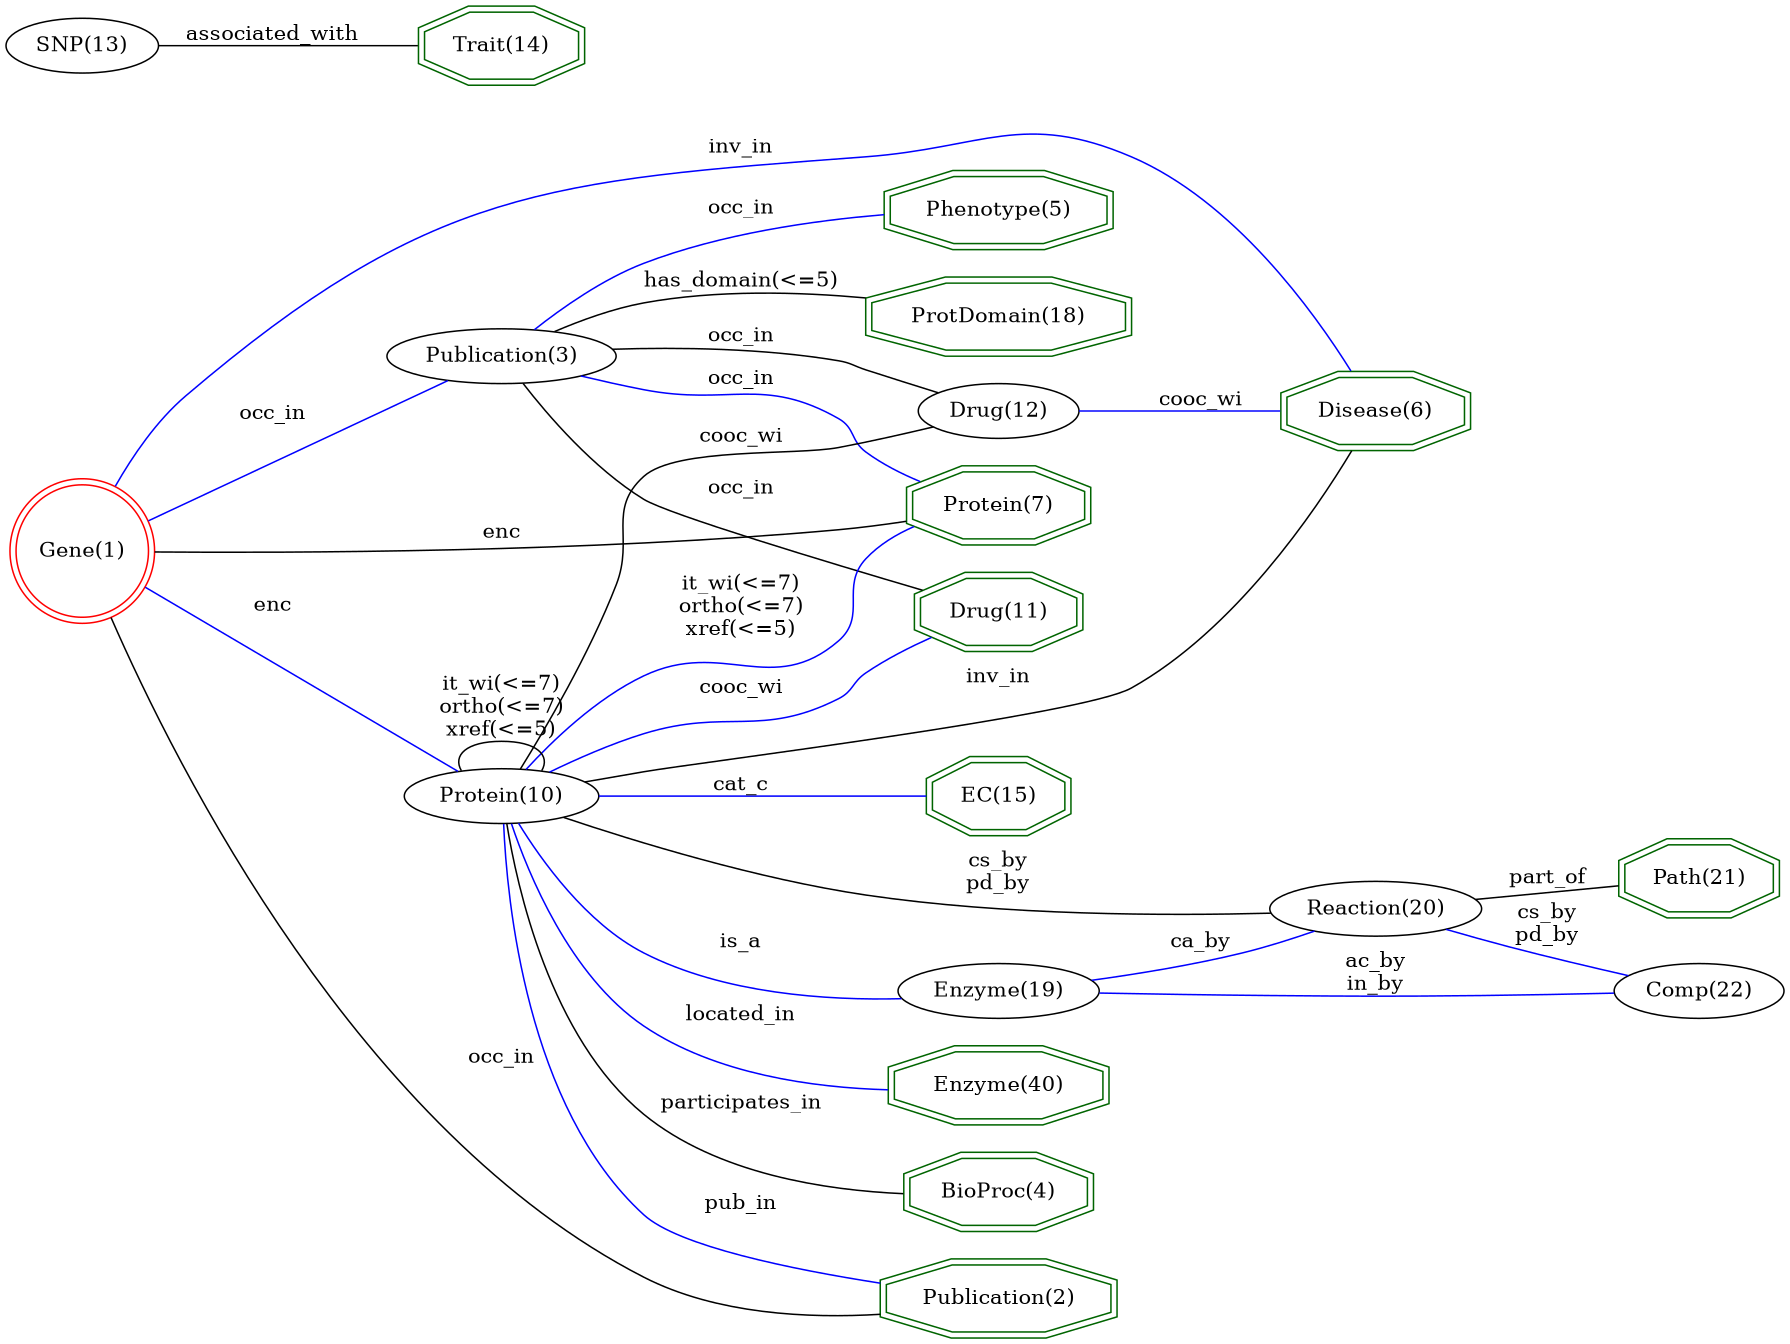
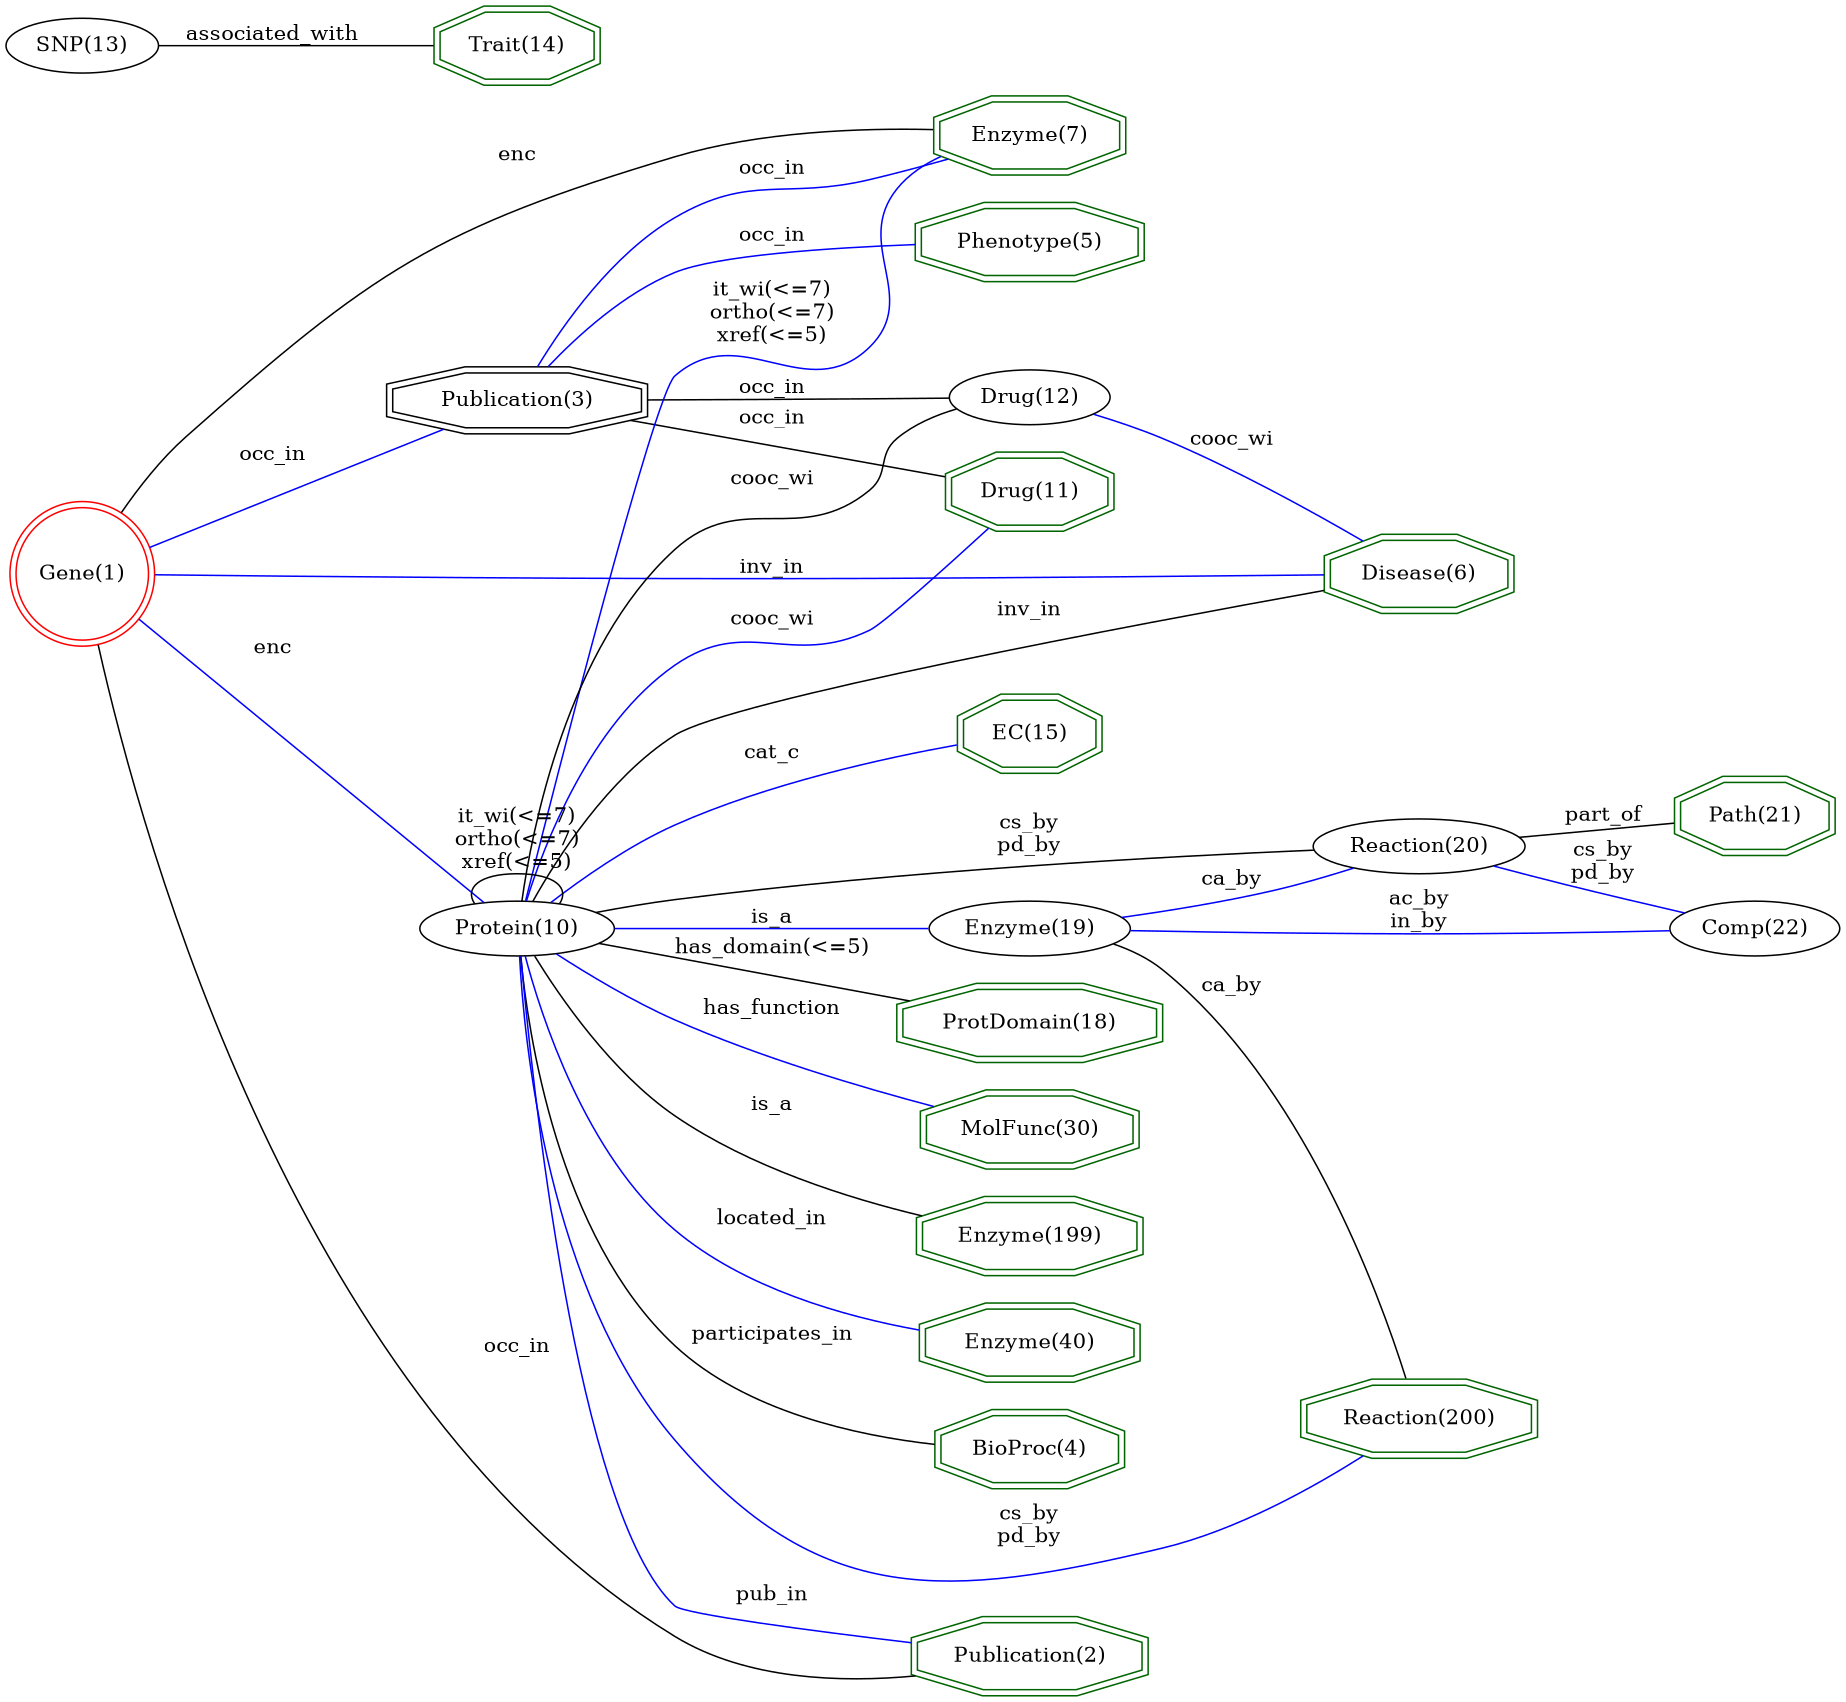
edge "ProtDomain(18)" -- "Publication(3)": now "ProtDomain(18)" -- "Protein(10)"
node "Publication(3)": shape ellipse -> doubleoctagon
node "Protein(7)": label "Protein(7)" -> "Enzyme(7)"
node "MolFunc(30)": added
node "Enzyme(199)": added
node "Reaction(200)": added
